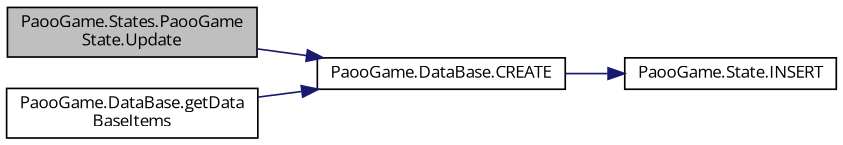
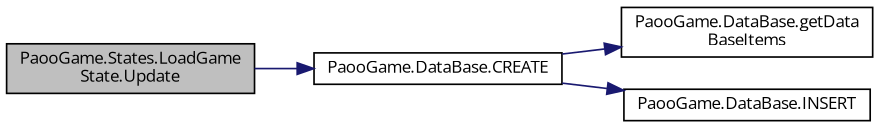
node "PaooGame.States.PaooGame State.Update": label "PaooGame.States.PaooGame State.Update" -> "PaooGame.States.LoadGame State.Update"
node "PaooGame.State.INSERT": label "PaooGame.State.INSERT" -> "PaooGame.DataBase.INSERT"
edge "PaooGame.DataBase.getData BaseItems" -> "PaooGame.DataBase.CREATE": reversed
